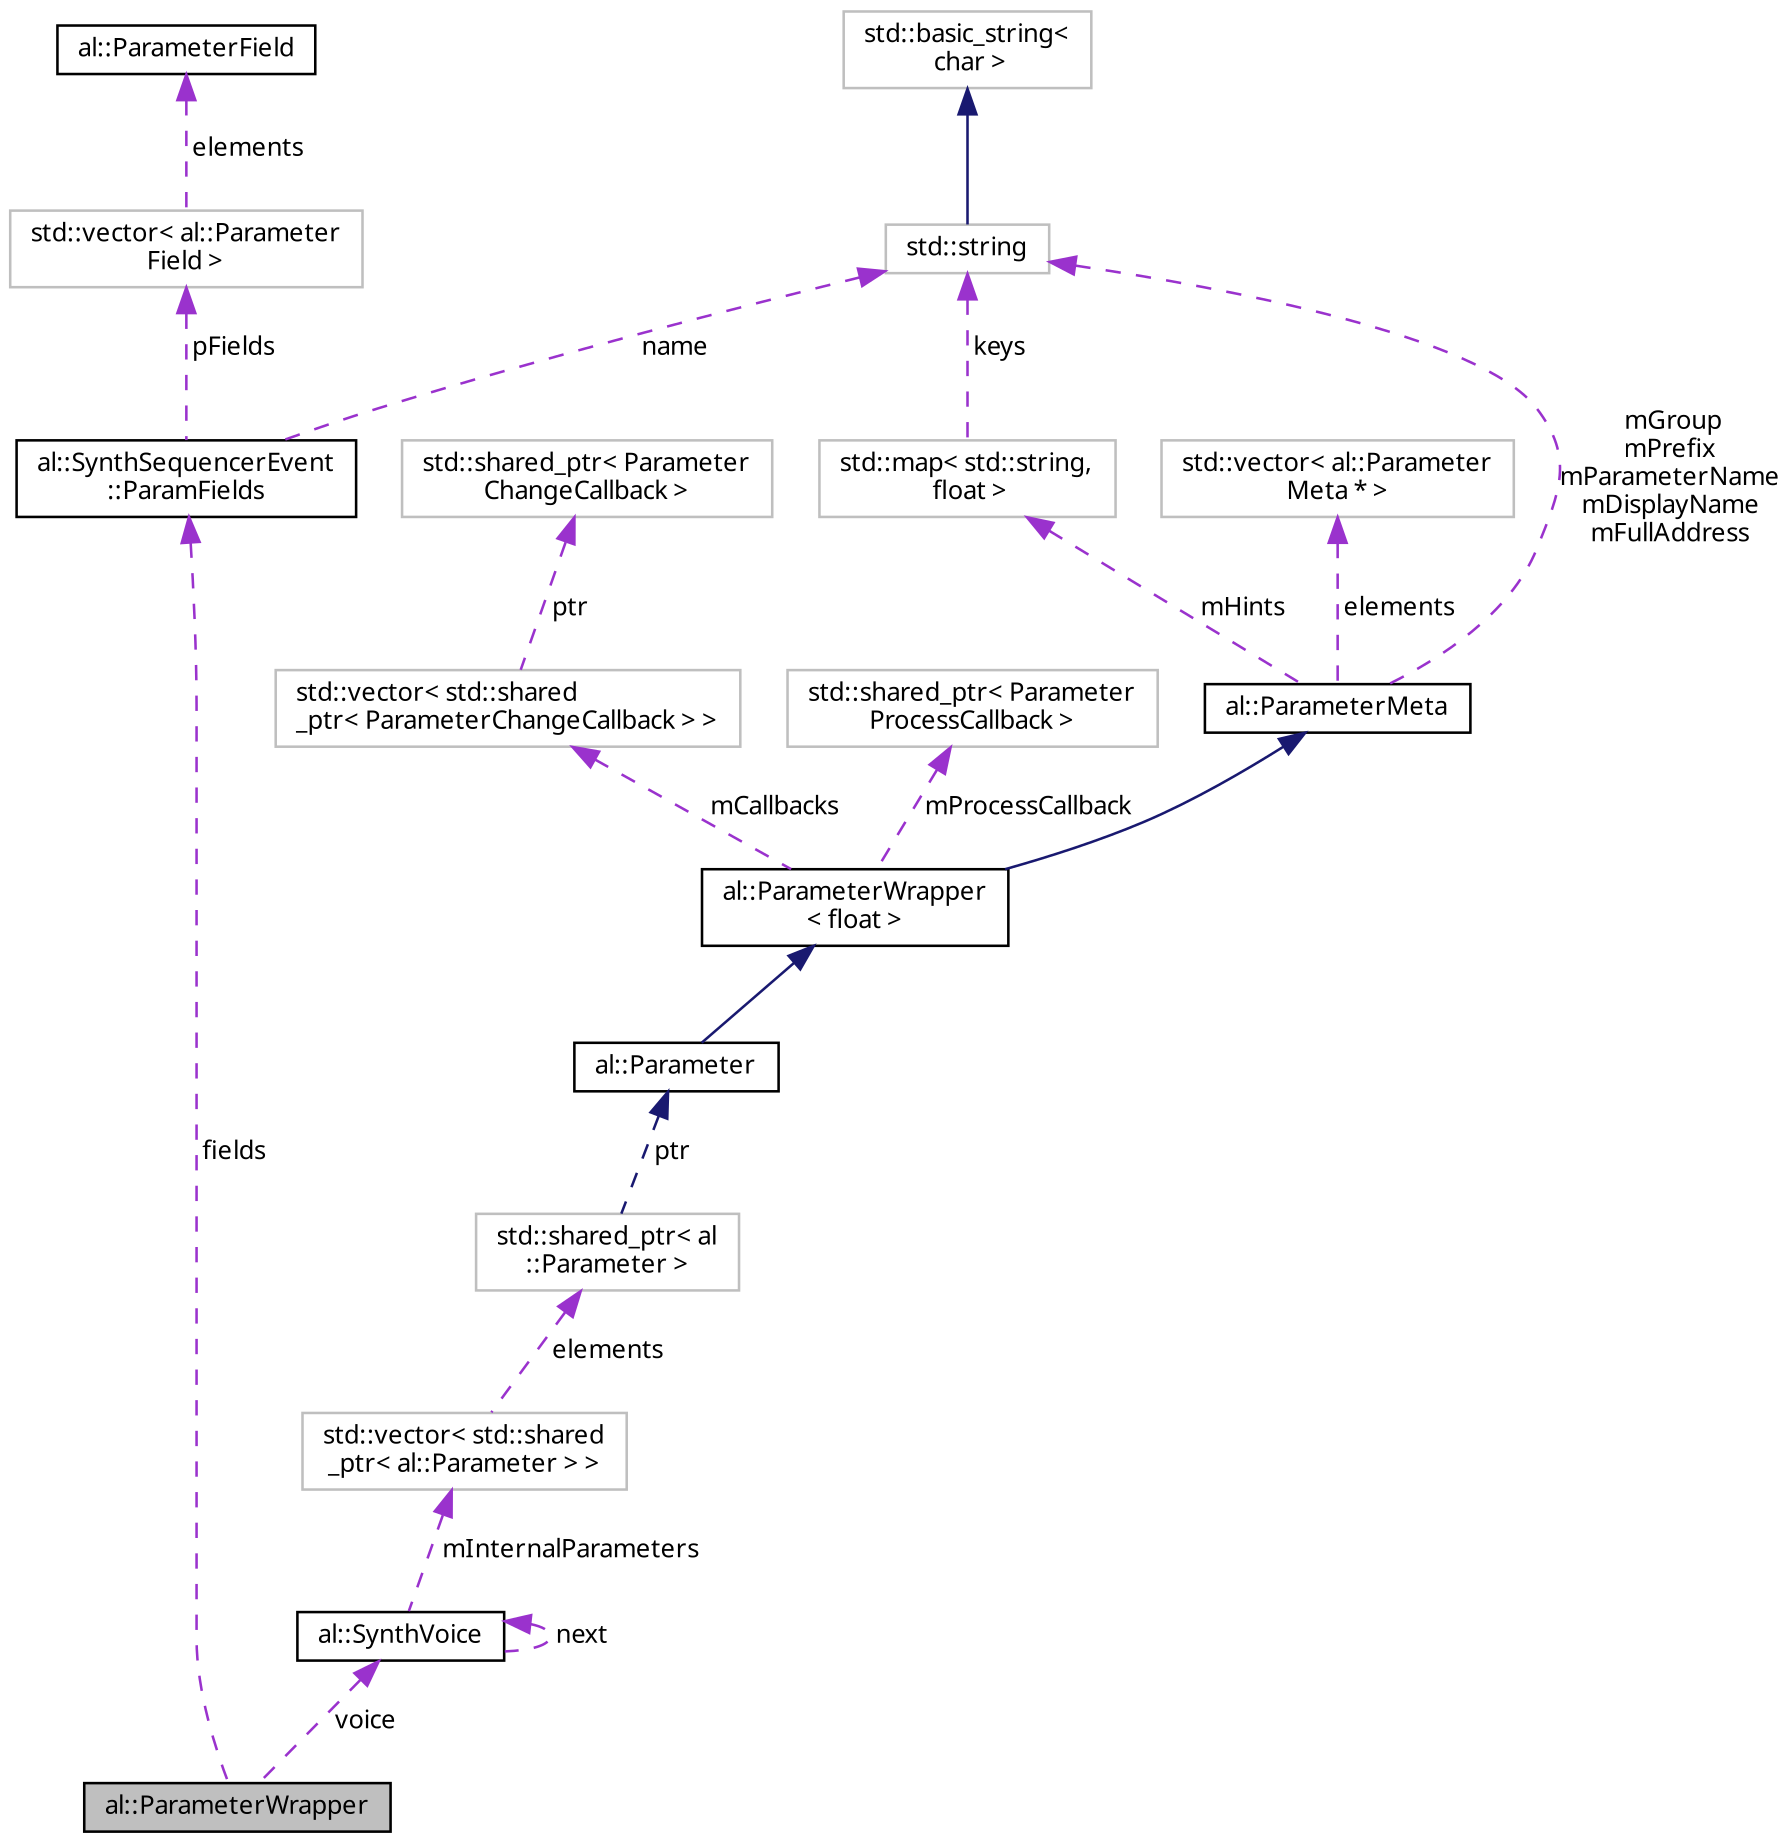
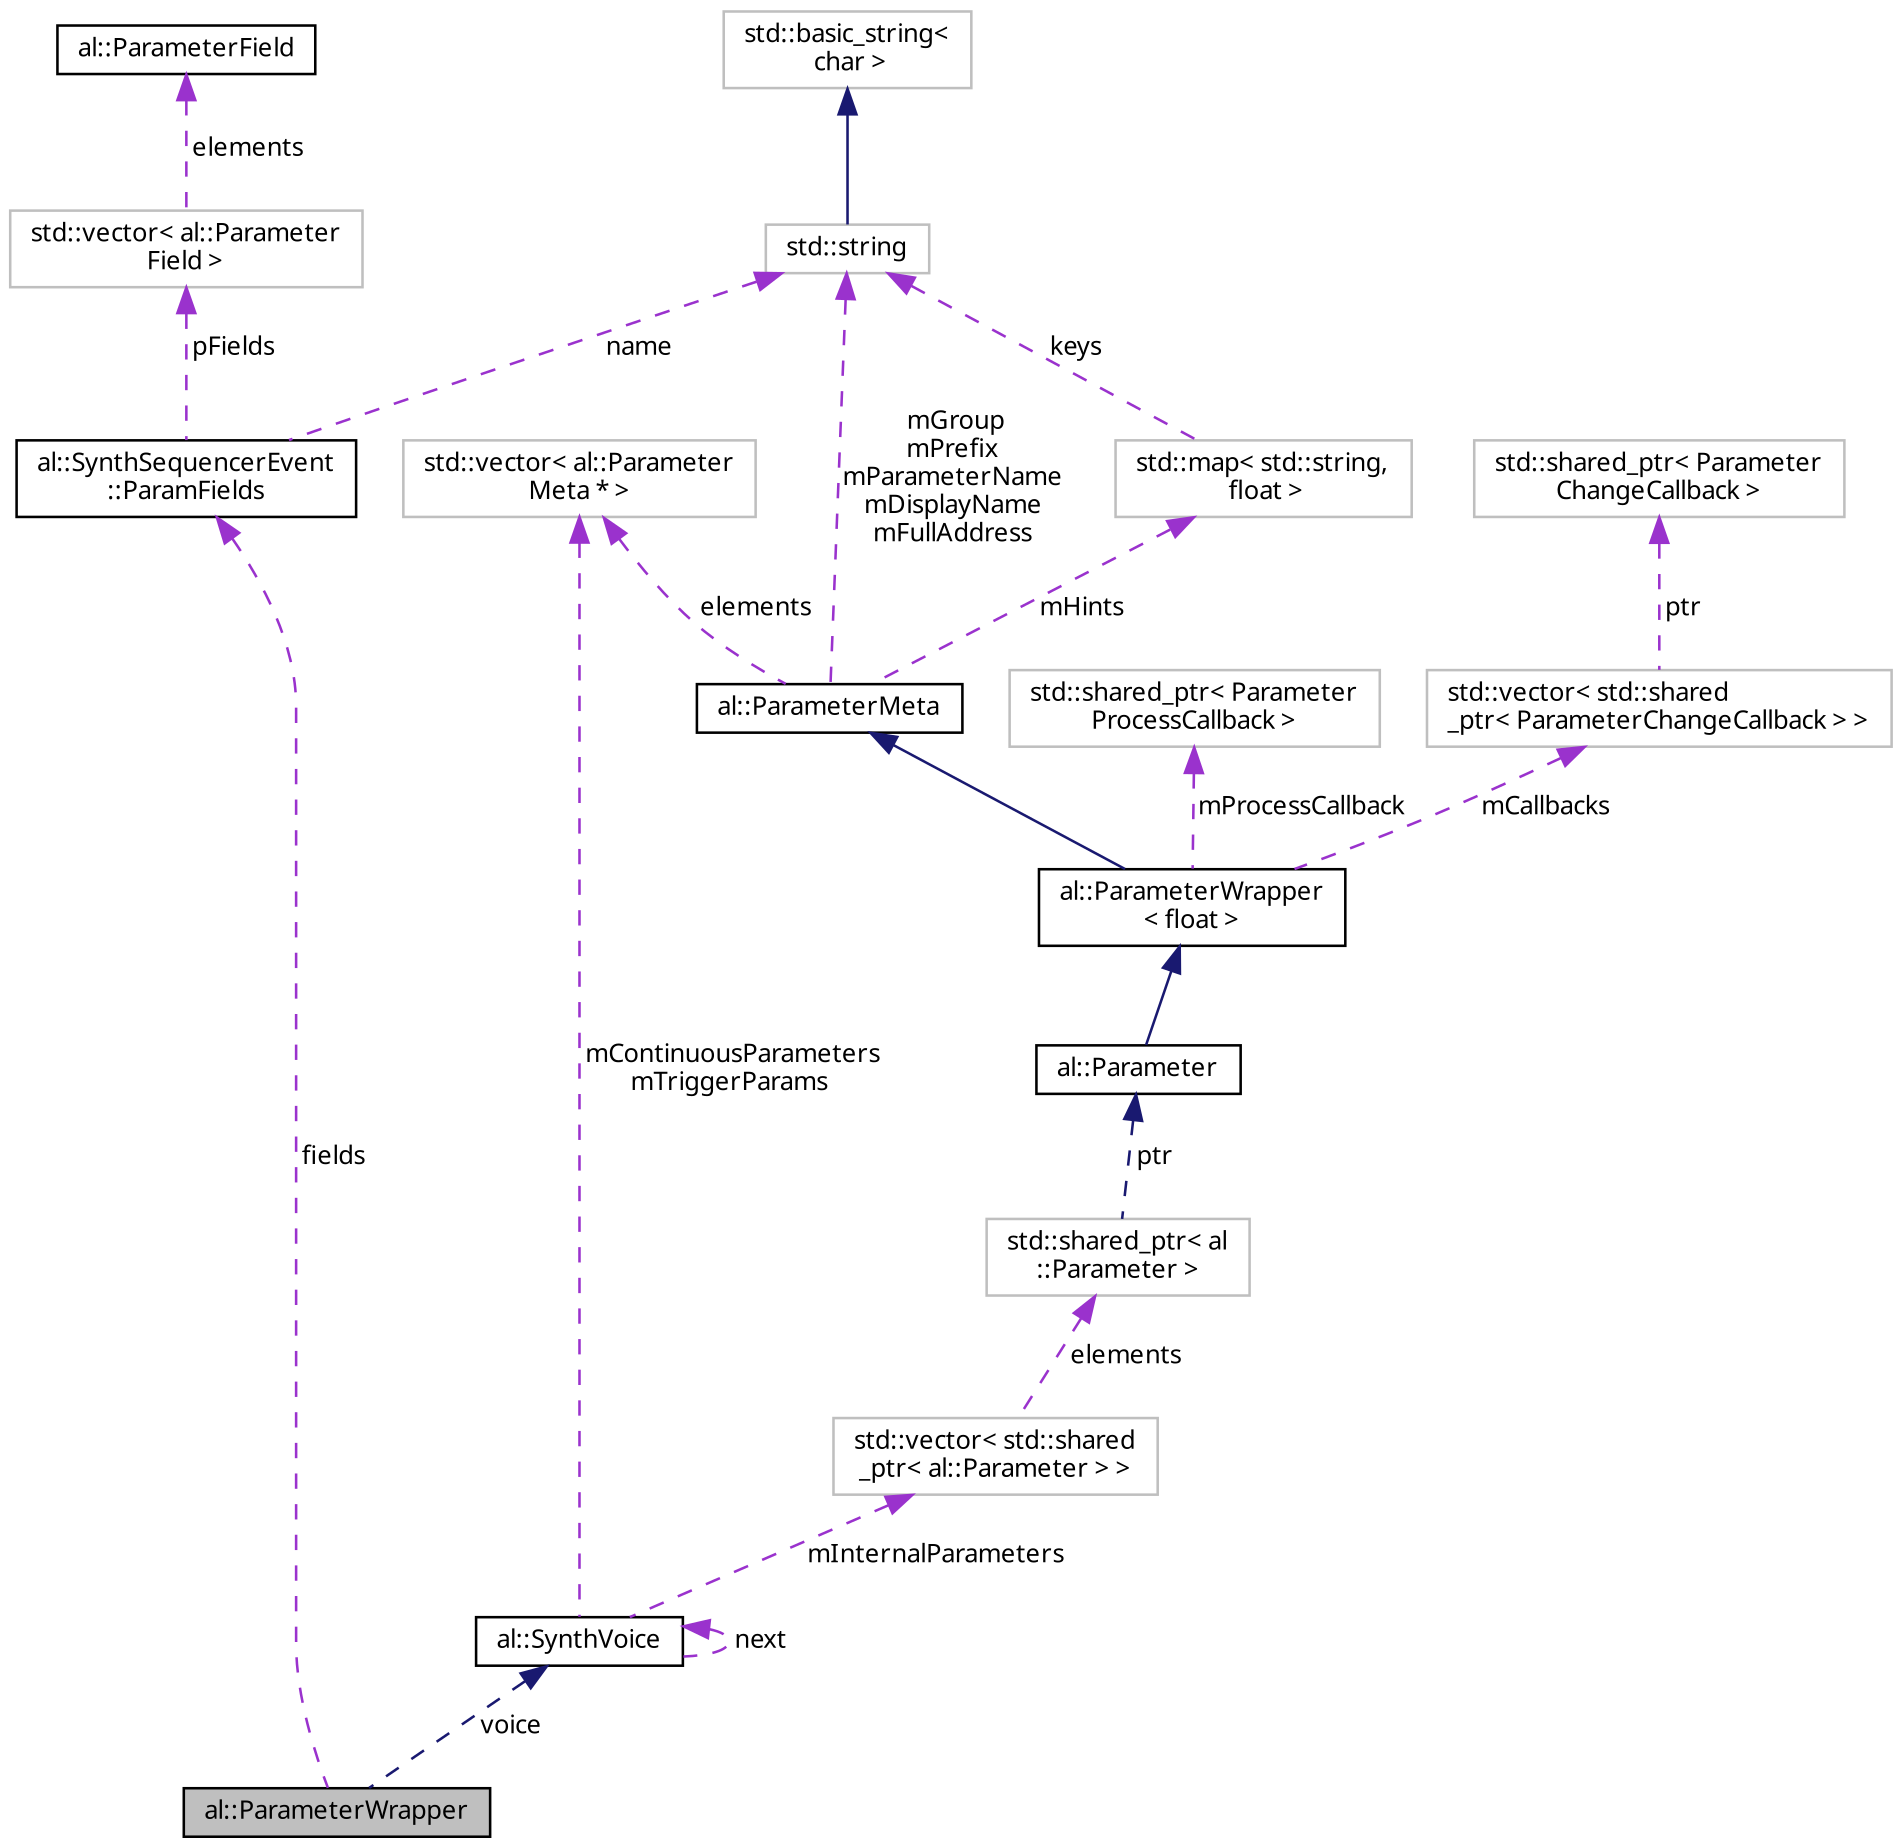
edge "al::SynthVoice" -> "std::vector< al::Parameter Meta * >": added, label "mContinuousParameters mTriggerParams"
edge "al::ParameterWrapper" -> "al::SynthVoice": color darkorchid3 -> midnightblue
